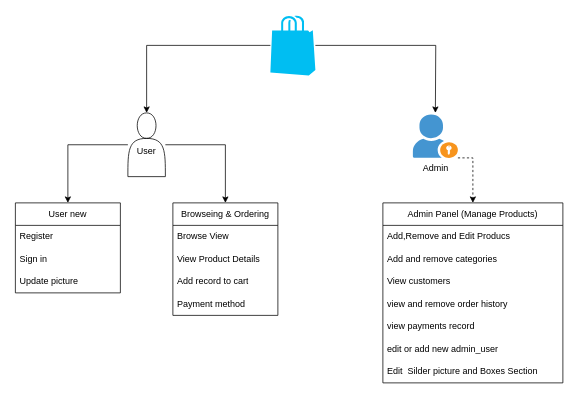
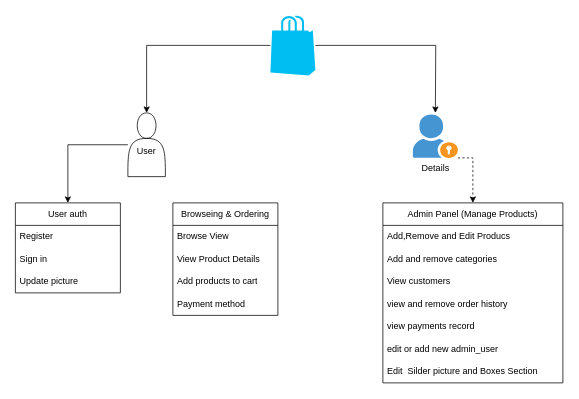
edge "User" -> "Browseing & Ordering": removed
node "Admin": label "Admin" -> "Details"
node "User new": label "User new" -> "User auth"
node "Add record to cart": label "Add record to cart" -> "Add products to cart"
